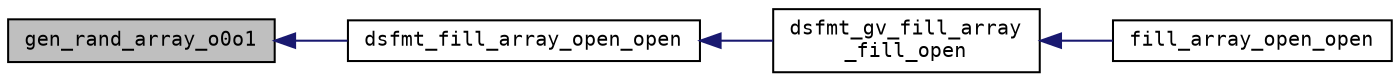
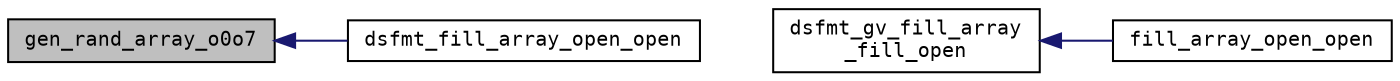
node "gen_rand_array_o0o1": label "gen_rand_array_o0o1" -> "gen_rand_array_o0o7"
edge "dsfmt_gv_fill_array _fill_open" -> "dsfmt_fill_array_open_open": removed
